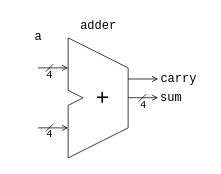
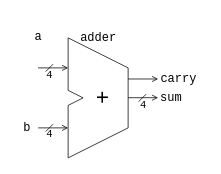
node "adder": moved (98, 27) -> (98, 38)
node "b": added
